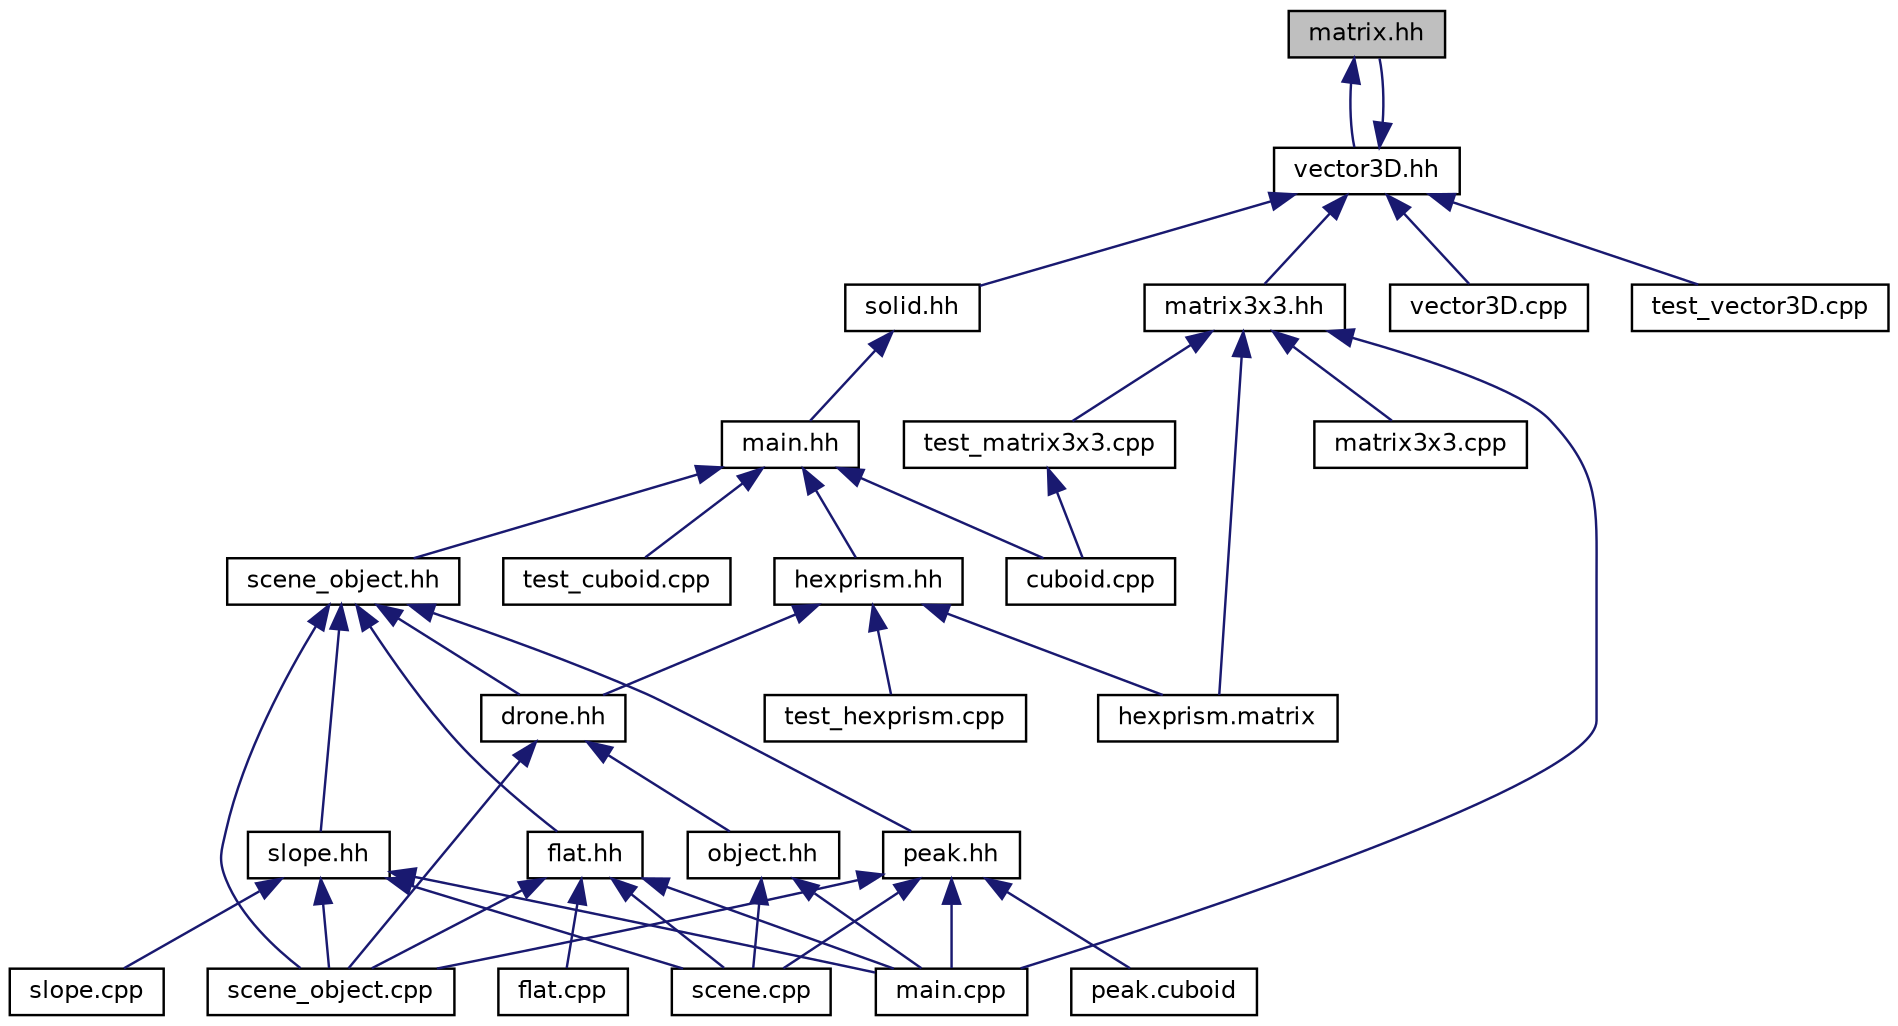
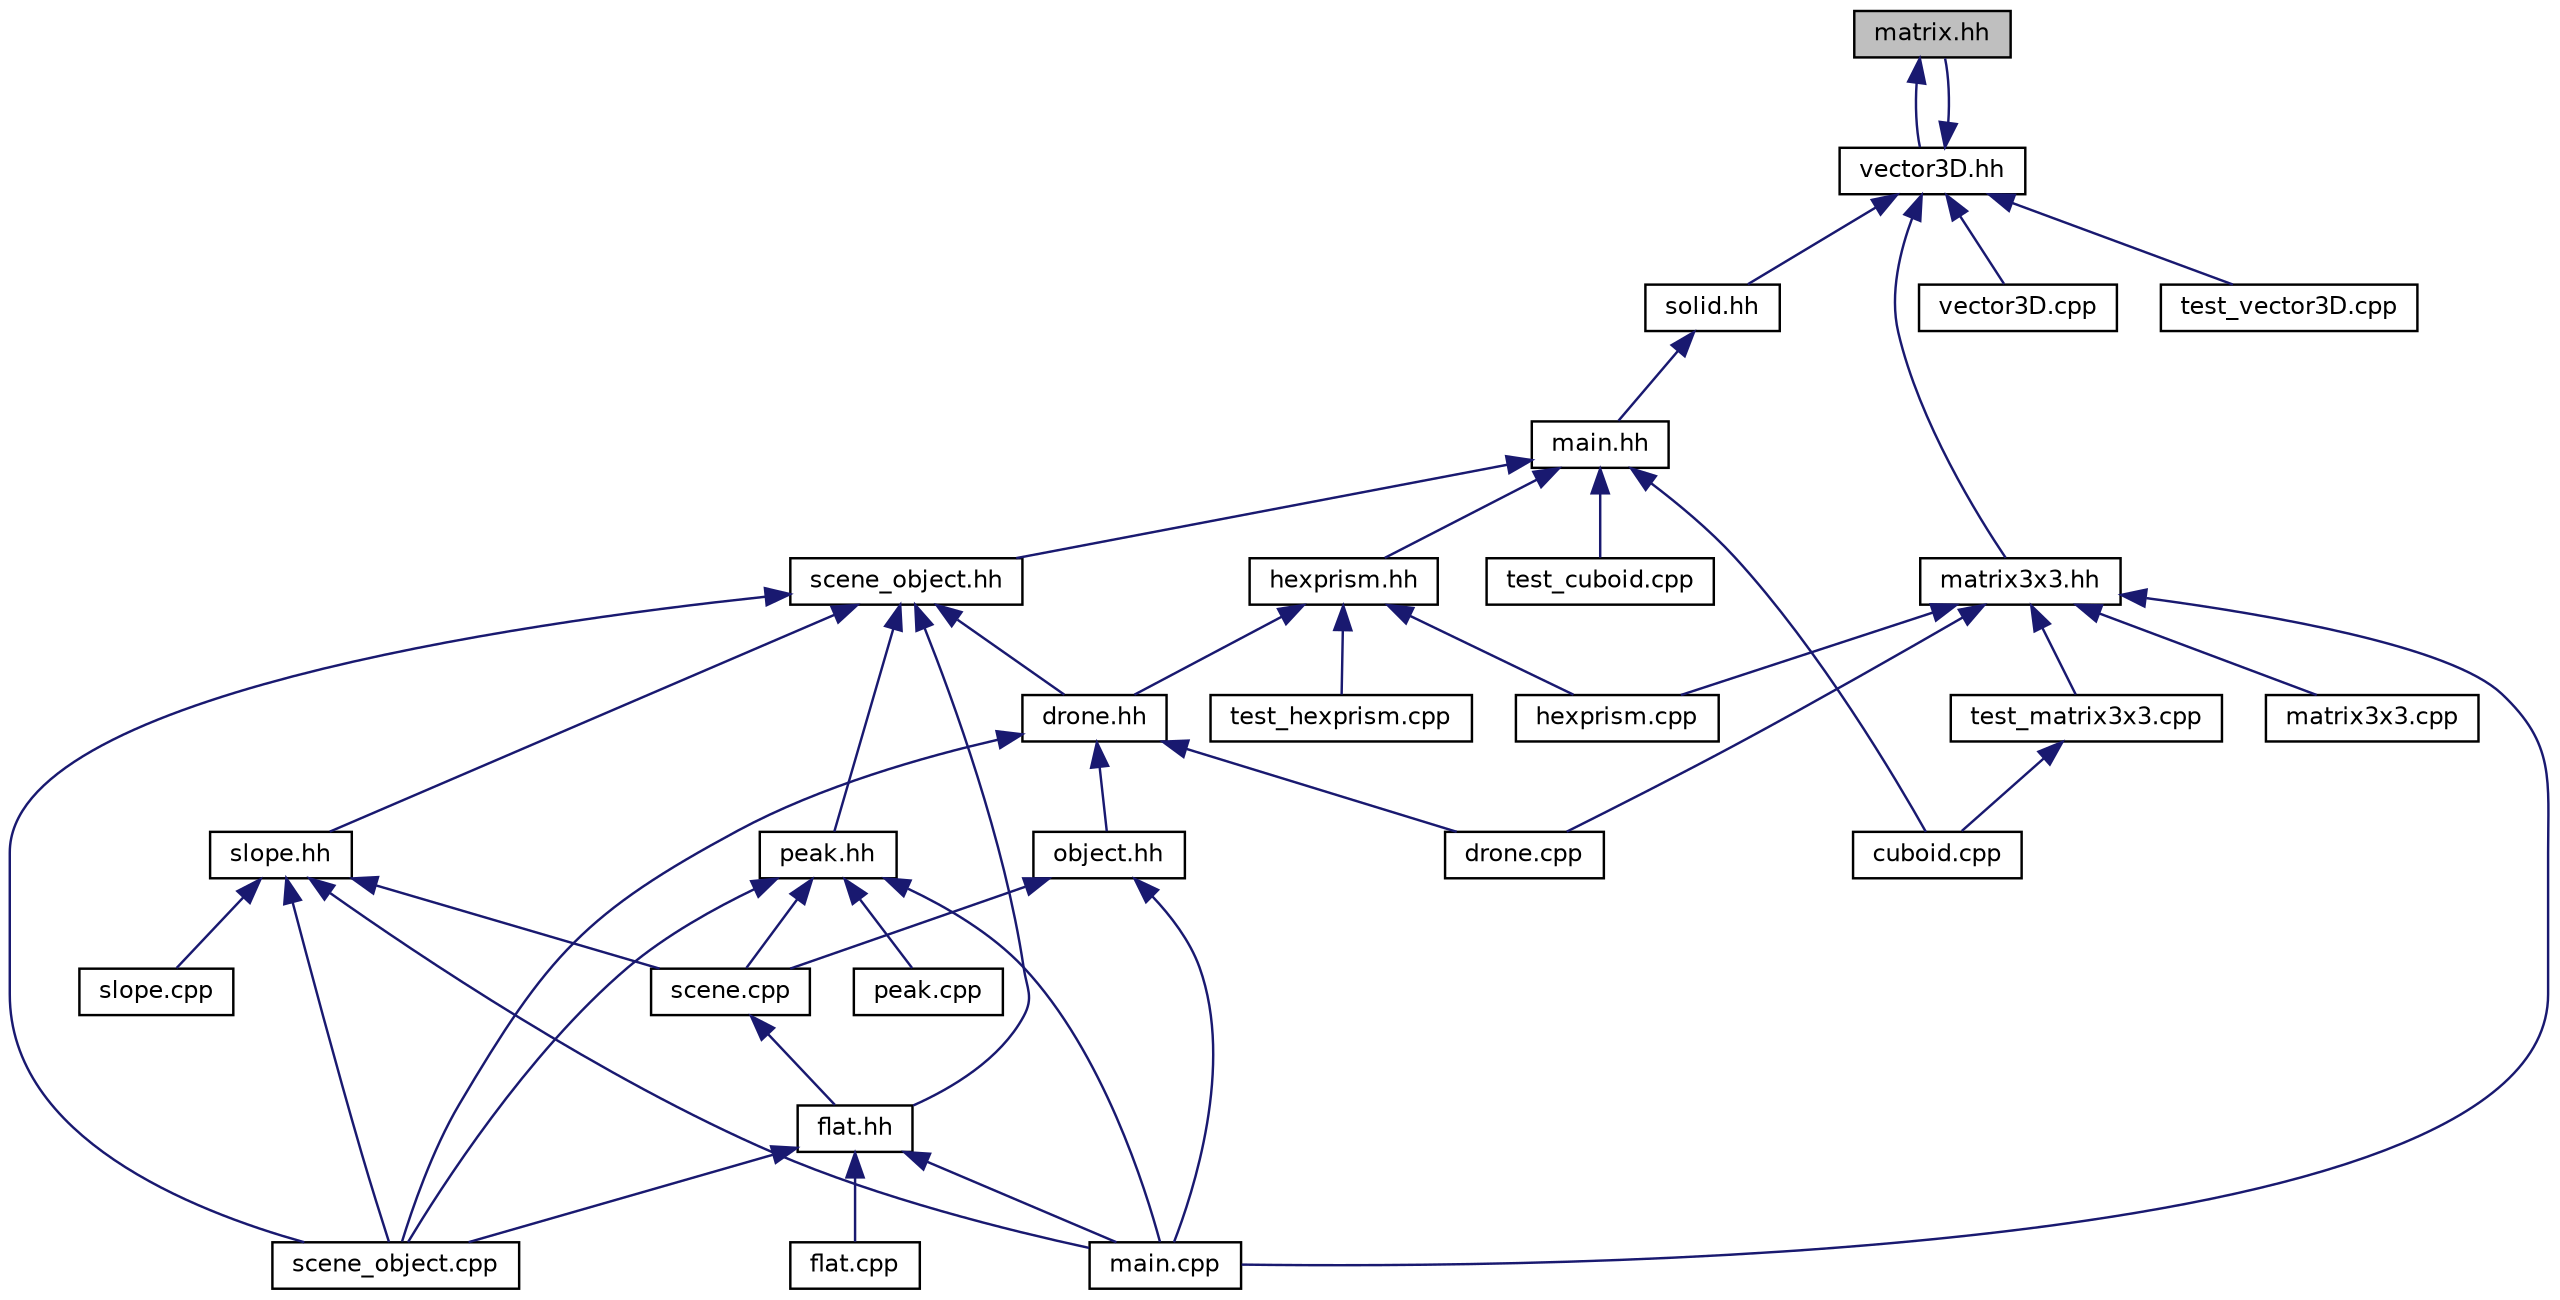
node "hexprism.matrix": label "hexprism.matrix" -> "hexprism.cpp"
node "drone.cpp": added
edge "scene.cpp" -> "flat.hh": reversed
node "peak.cuboid": label "peak.cuboid" -> "peak.cpp"
